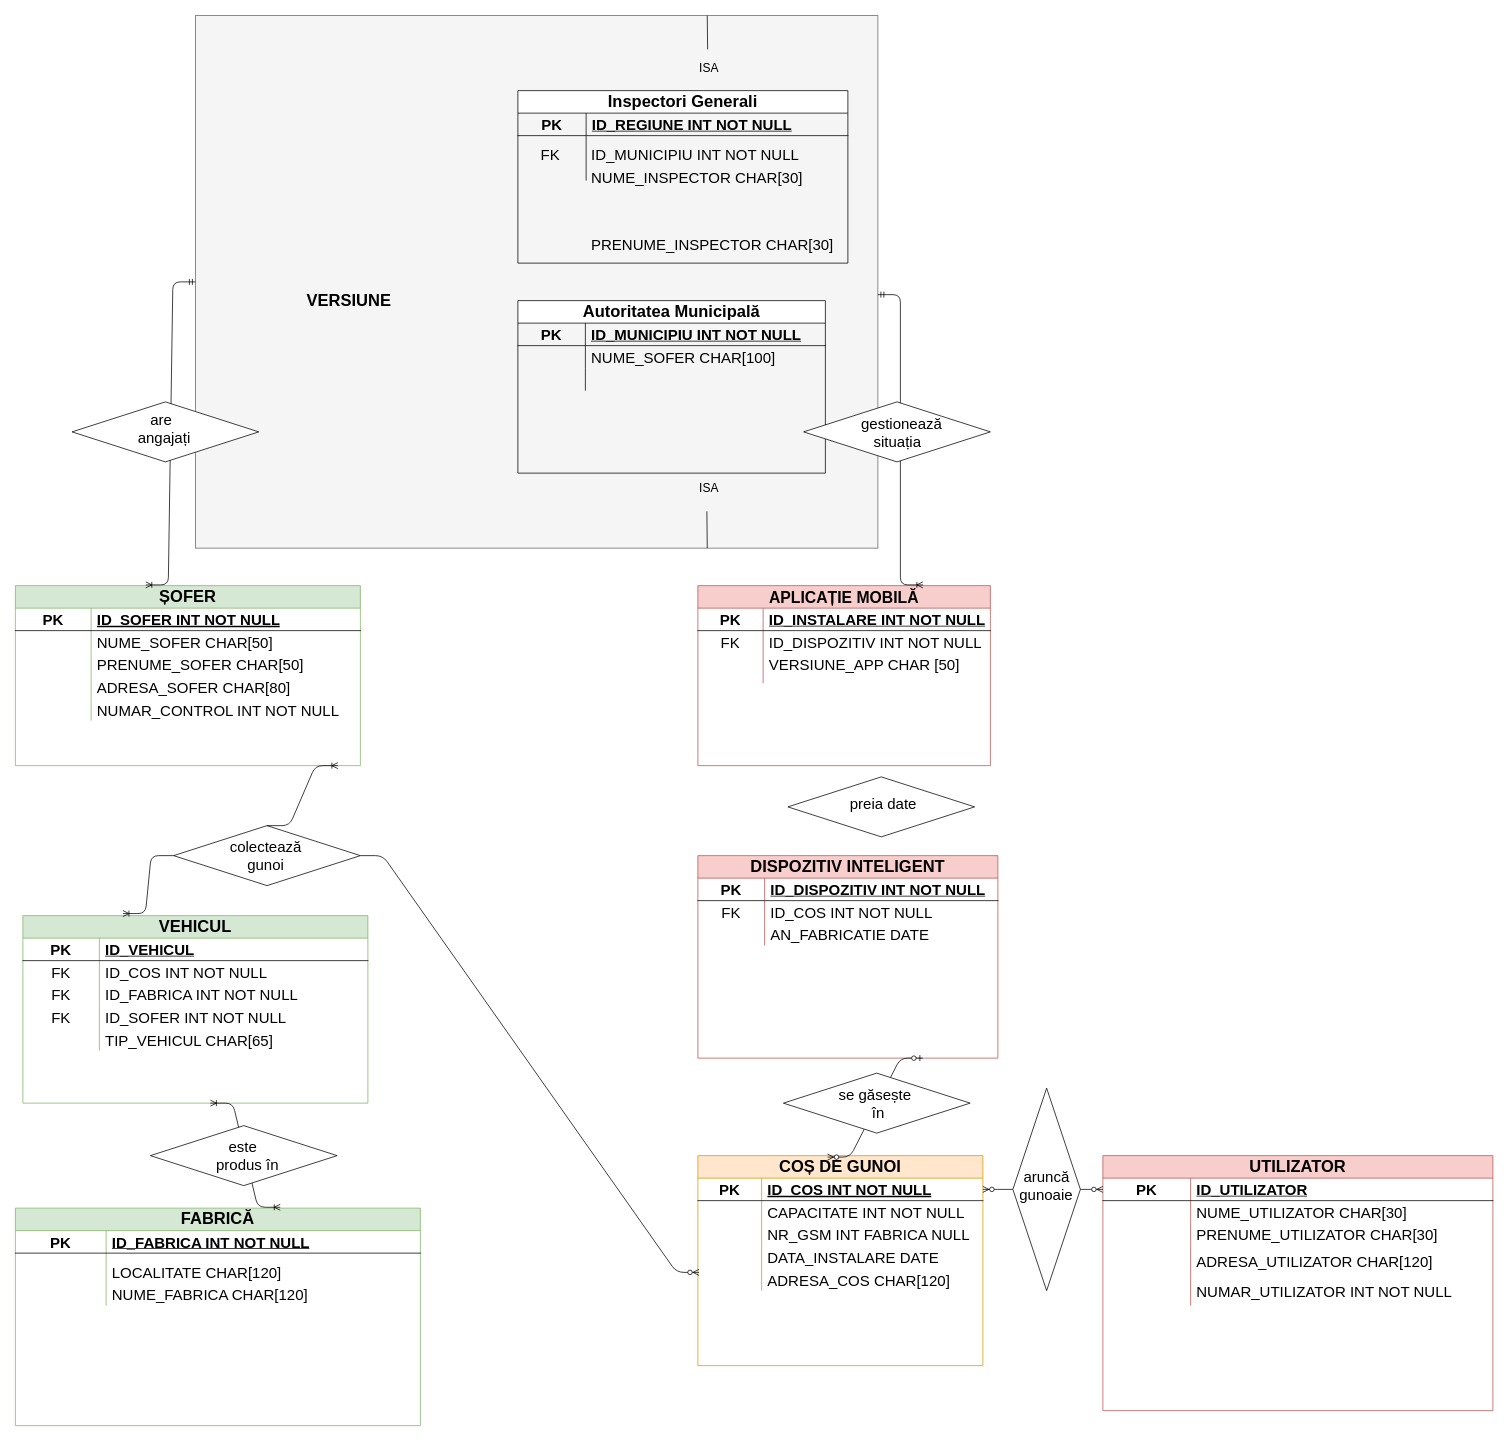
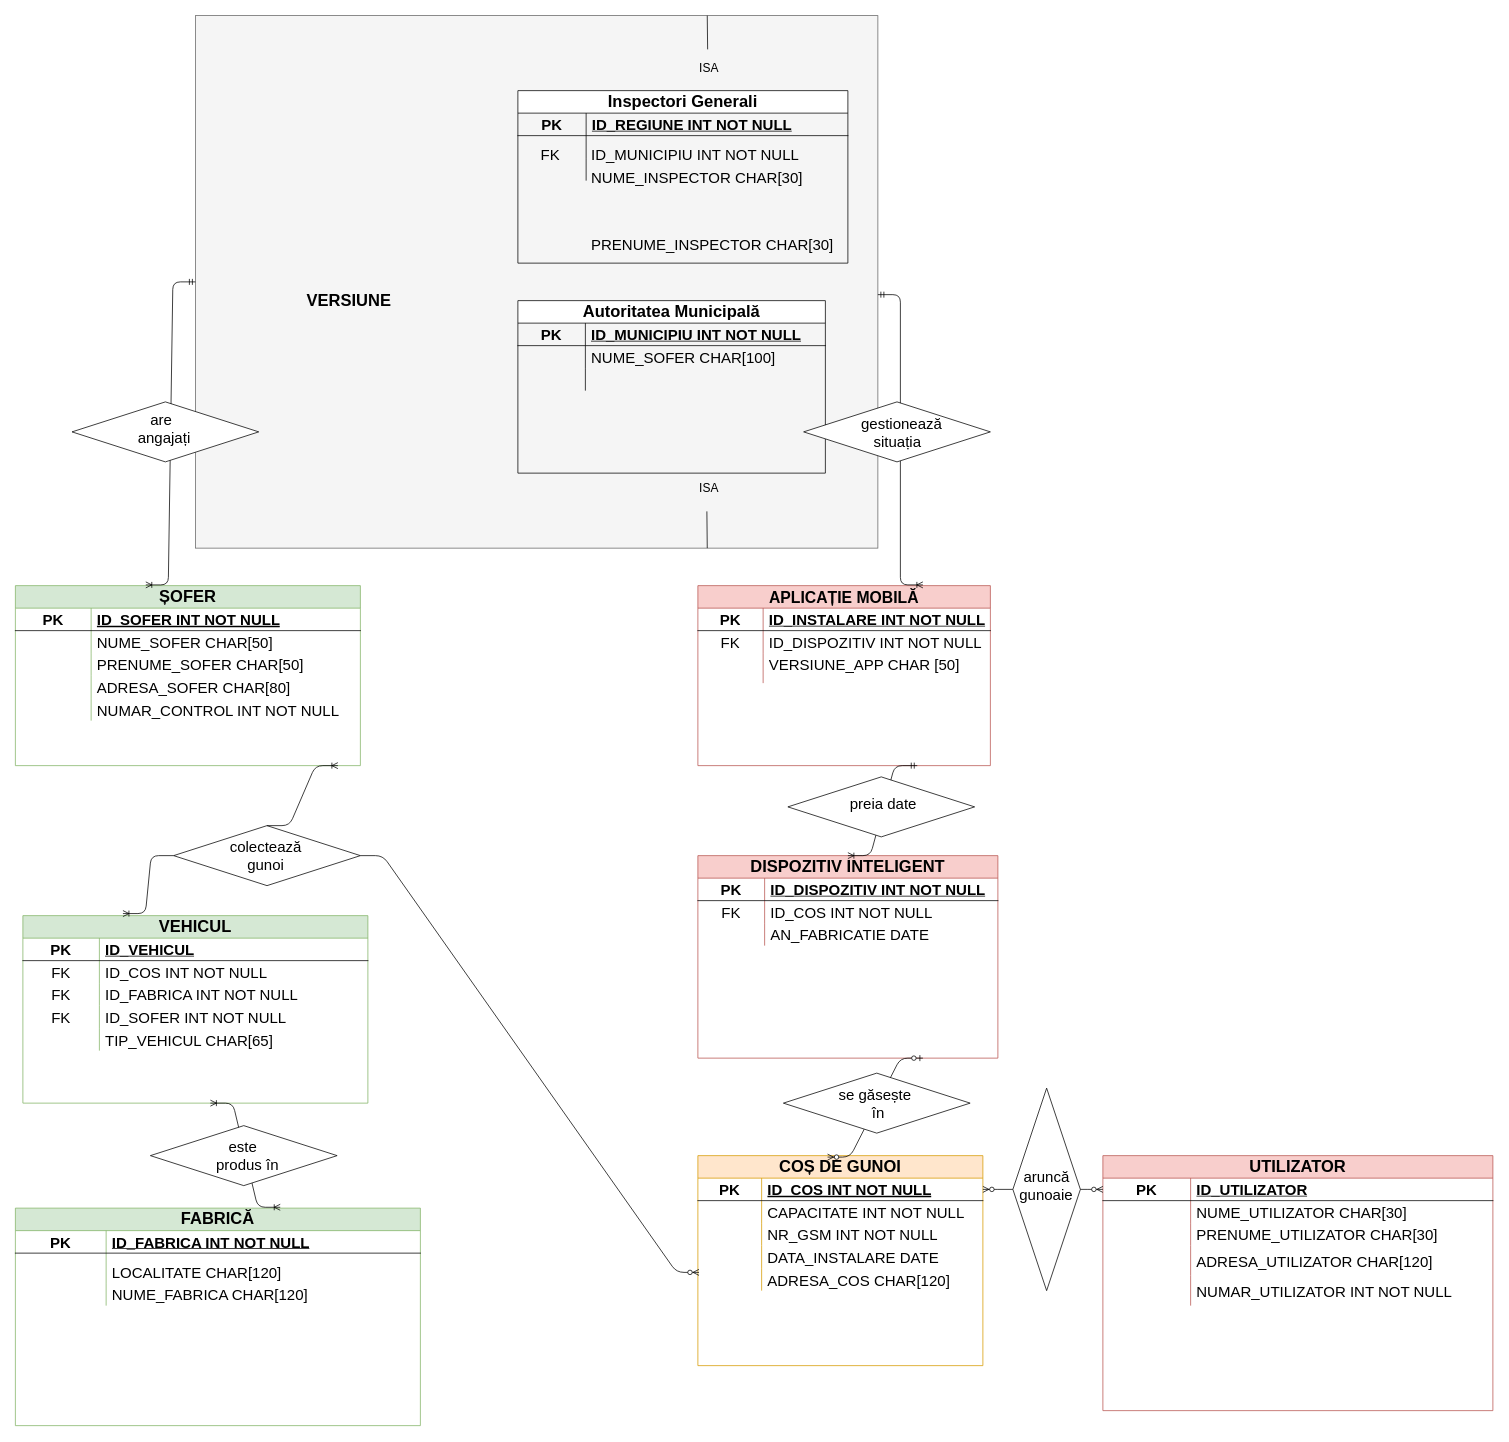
edge "APLICAȚIE MOBILĂ" -- "DISPOZITIV INTELIGENT": added
node "NR_GSM INT FABRICA NULL": label "NR_GSM INT FABRICA NULL" -> "NR_GSM INT NOT NULL"
